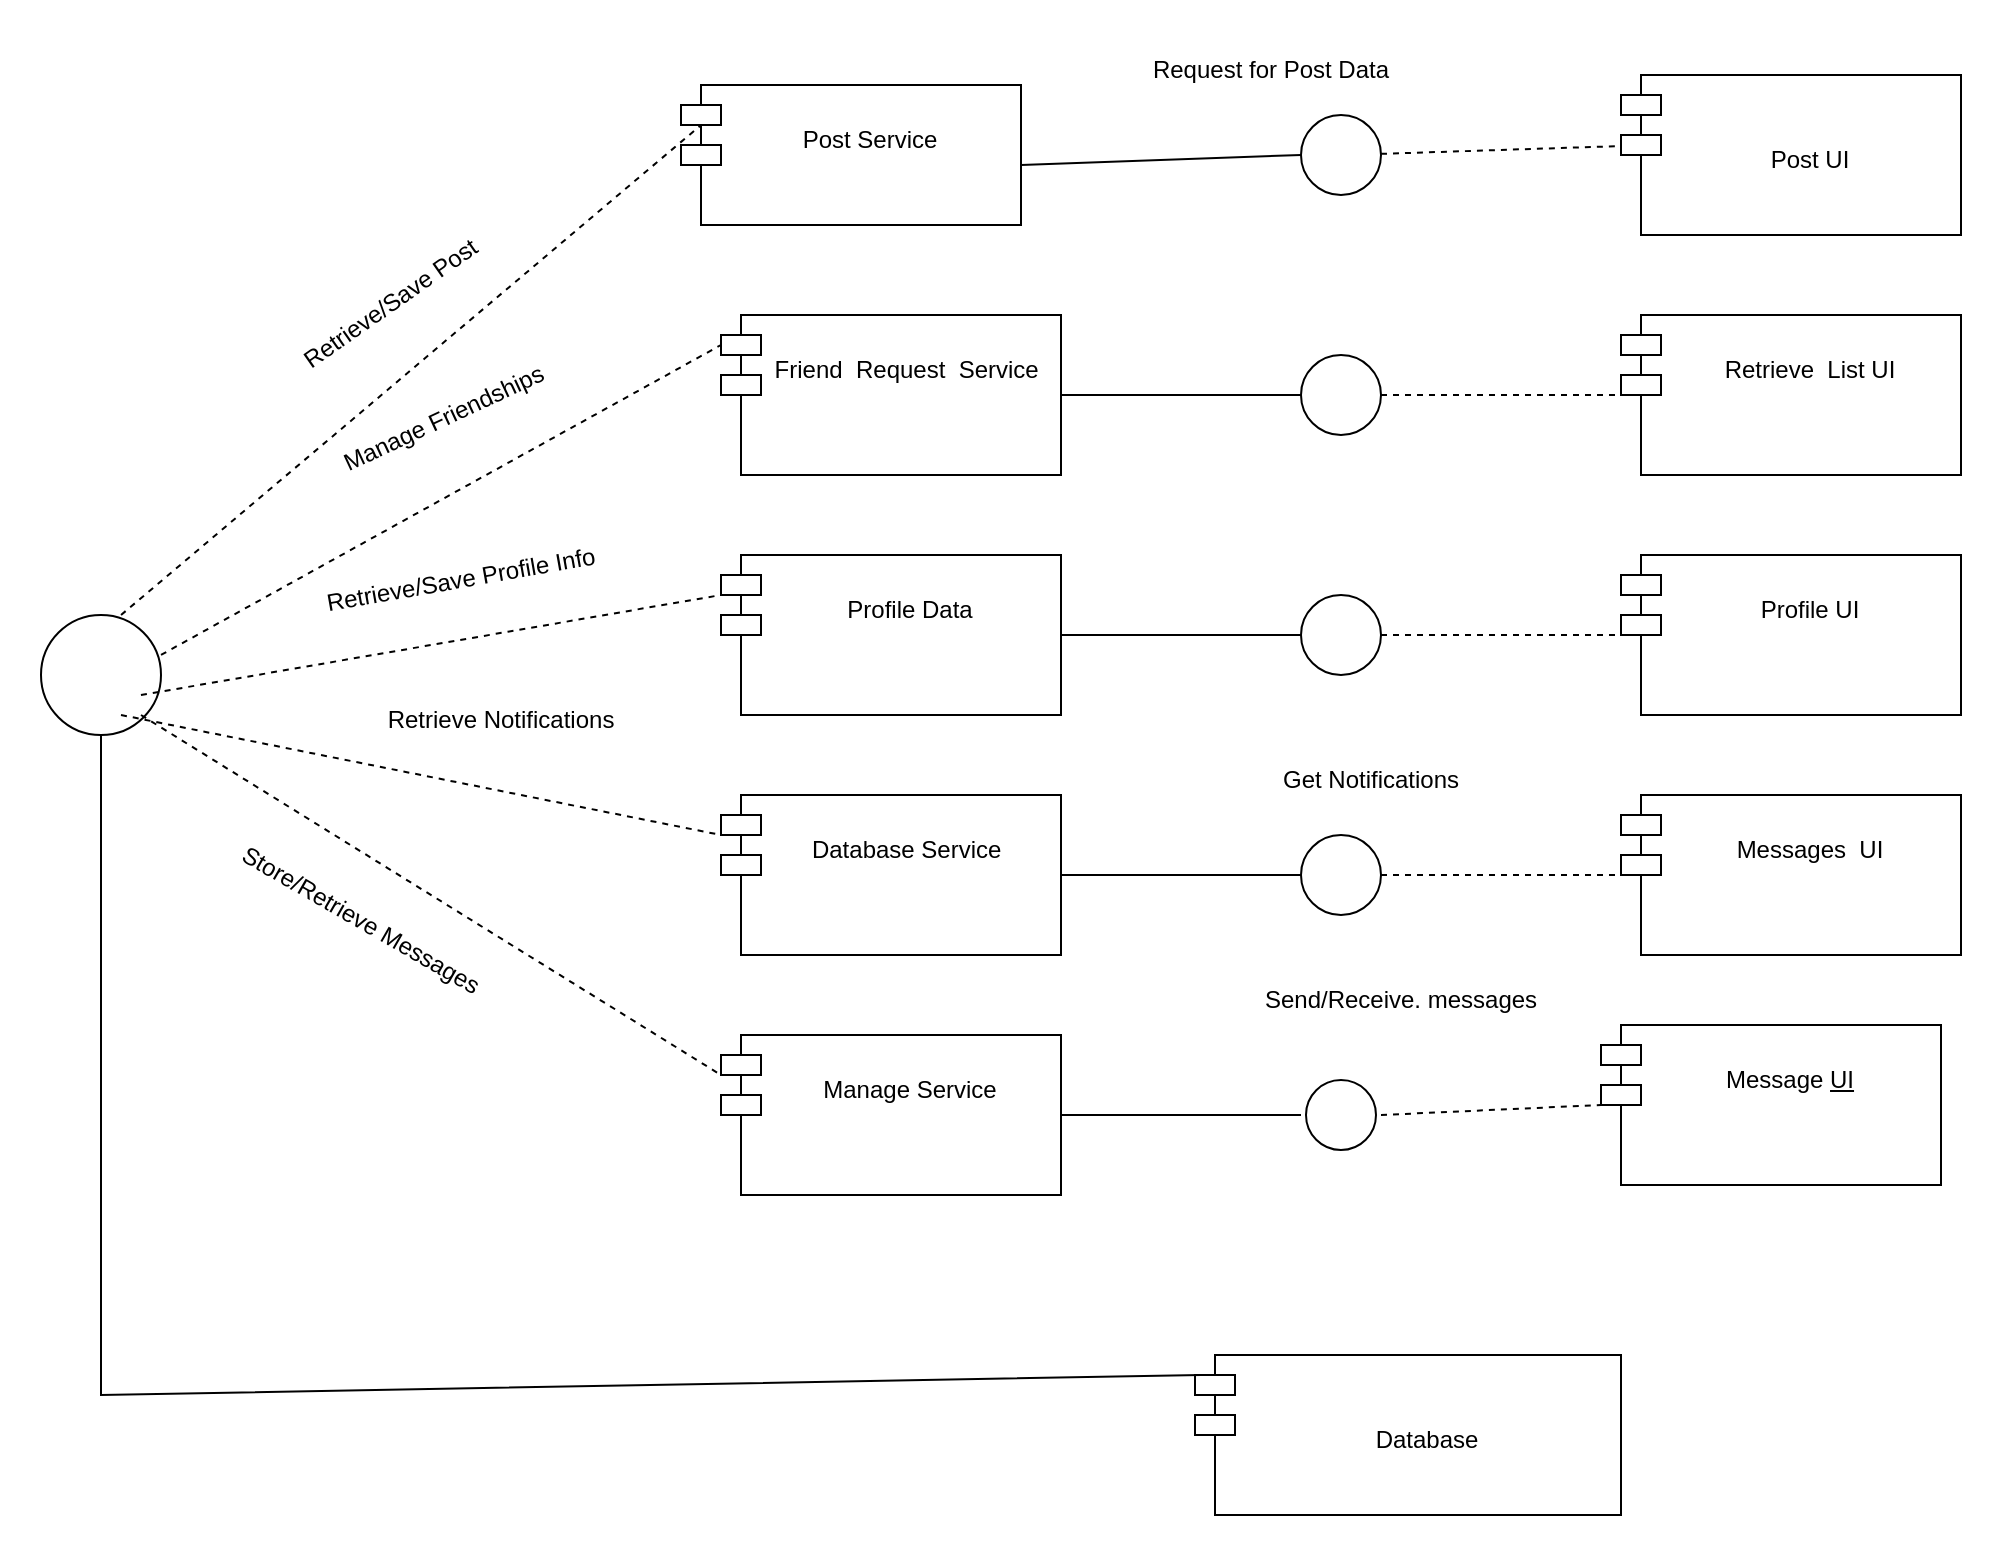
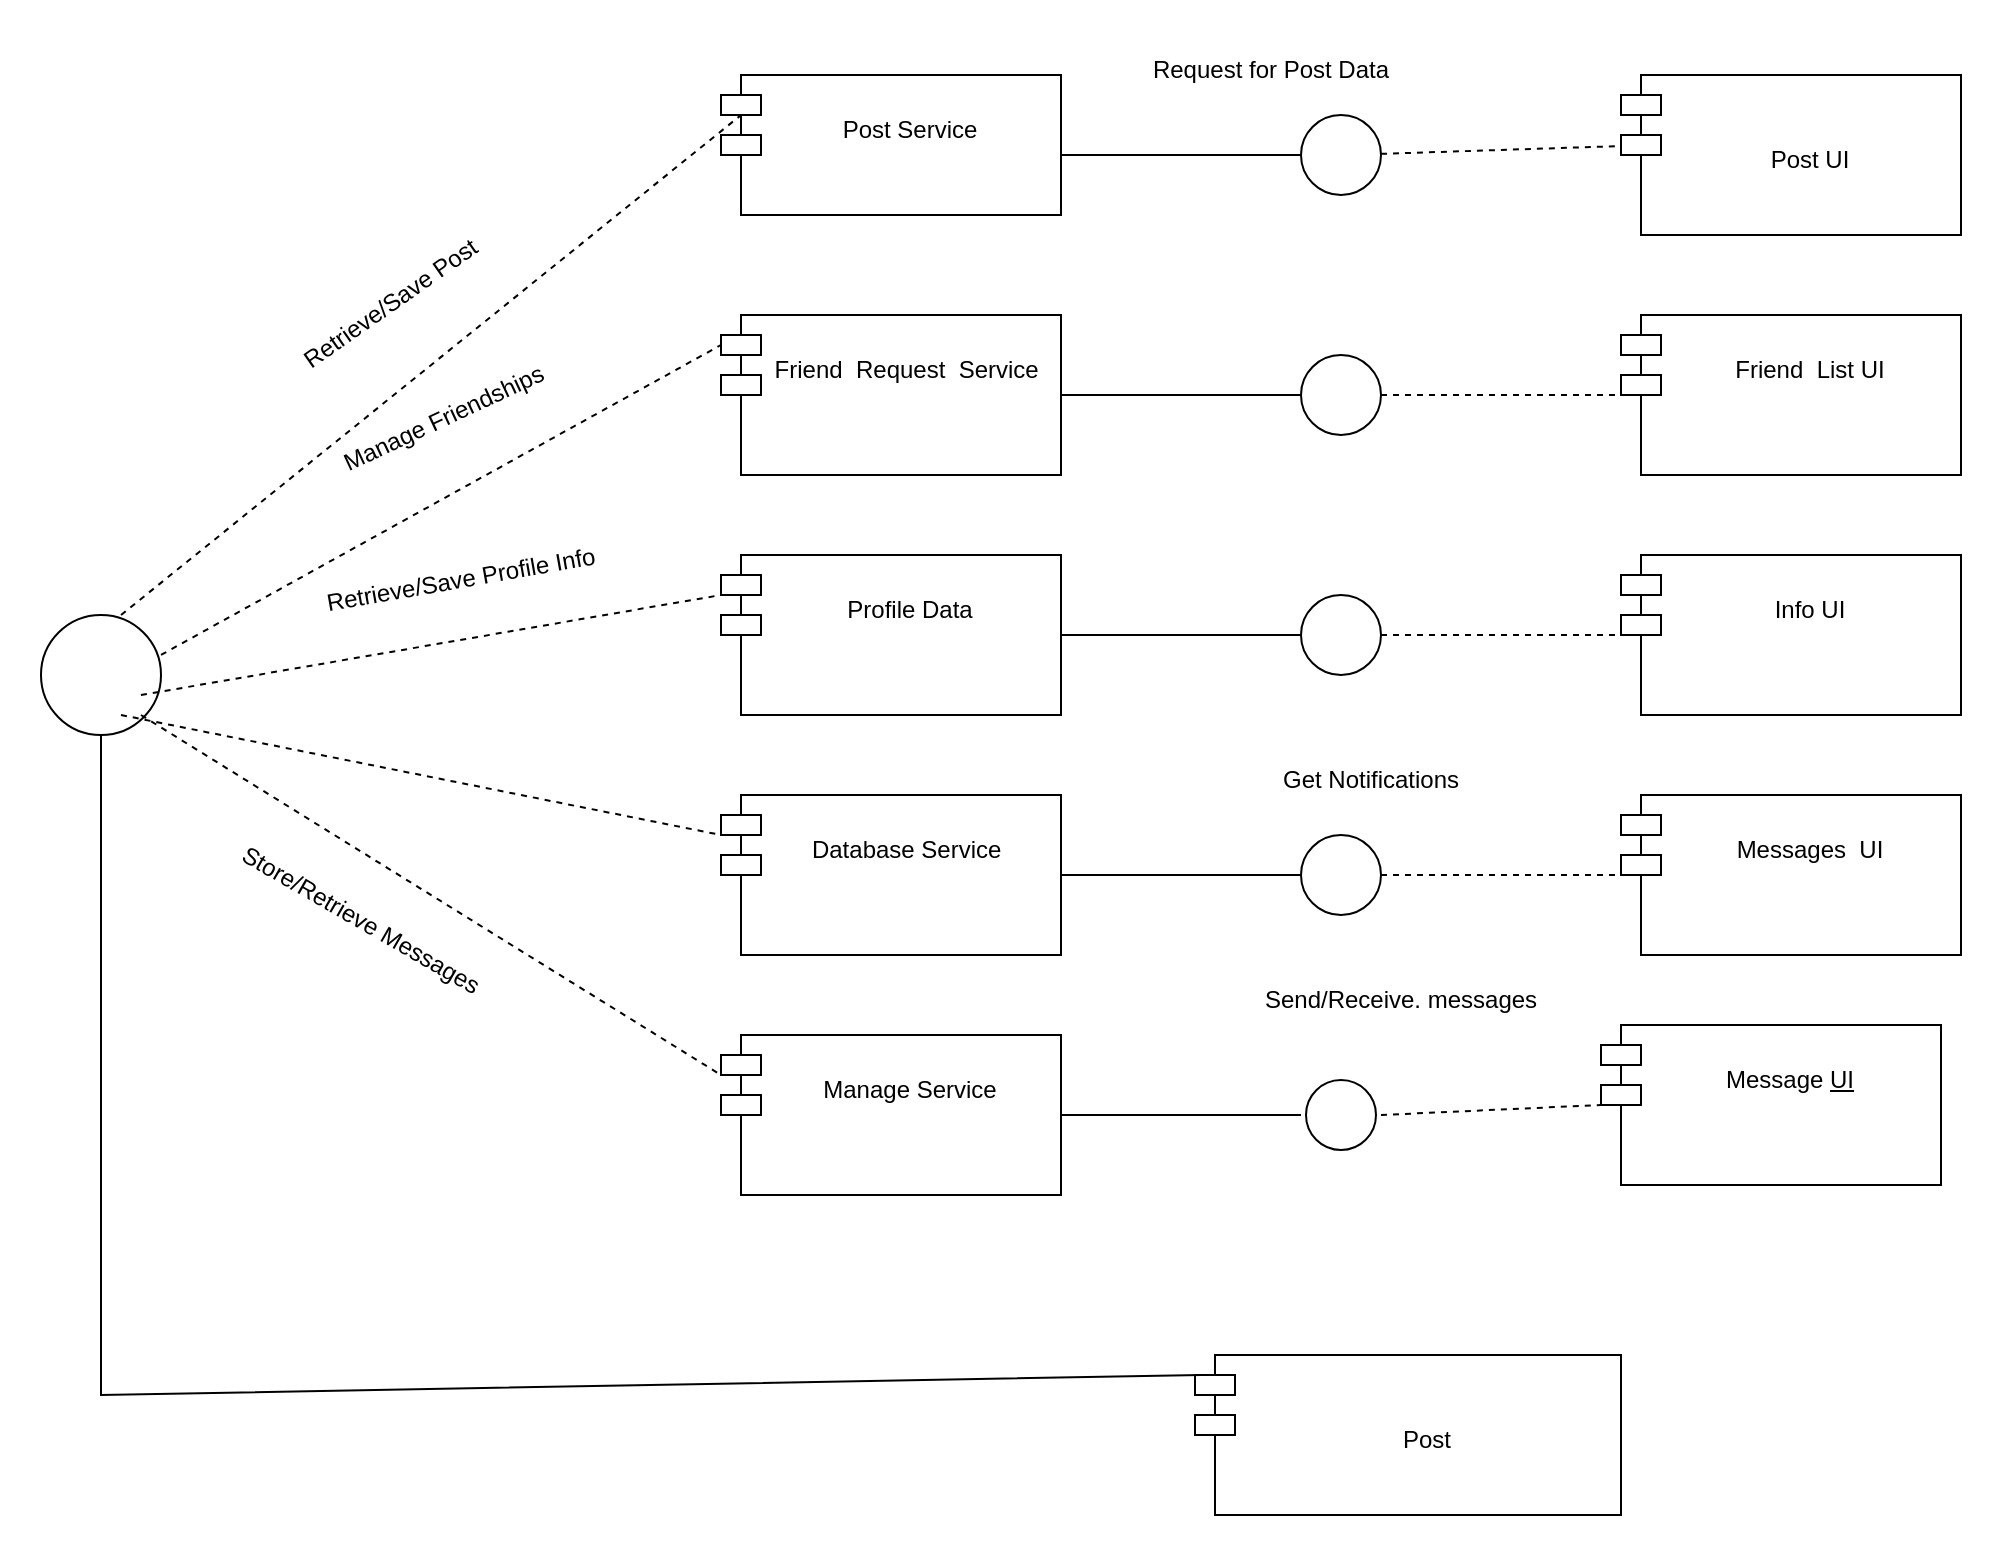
node "Post Service": moved (851, 155) -> (891, 145)
node "Retrieve List UI": label "Retrieve List UI" -> "Friend List UI"
node "Profile UI": label "Profile UI" -> "Info UI"
node "Retrieve Notifications": removed
node "Database": label "Database" -> "Post"
